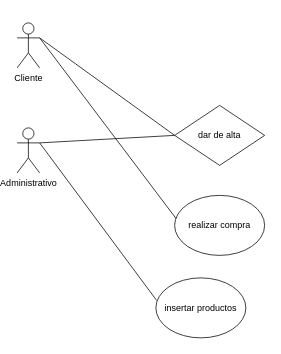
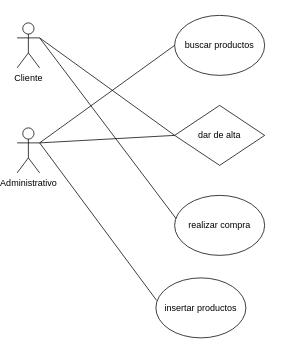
node "buscar productos": added
edge "buscar productos" -- "Administrativo": added
